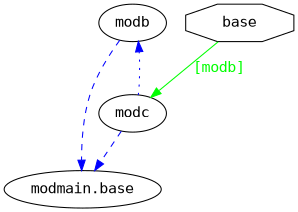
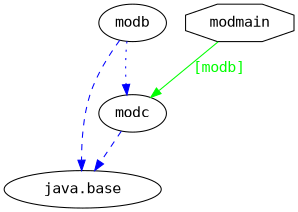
node "base": label "base" -> "modmain"
edge "modc" -> "modb": reversed
node "modmain.base": label "modmain.base" -> "java.base"
